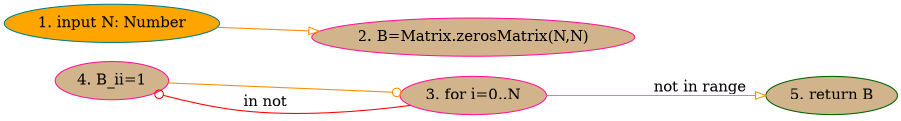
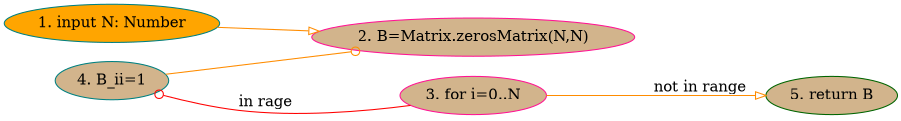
node "4. B_ii=1": color deeppink -> teal
edge "4. B_ii=1" -> "3. for i=0..N": now "4. B_ii=1" -> "2. B=Matrix.zerosMatrix(N,N)"
edge "3. for i=0..N" -> "4. B_ii=1": label "in not" -> "in rage"
